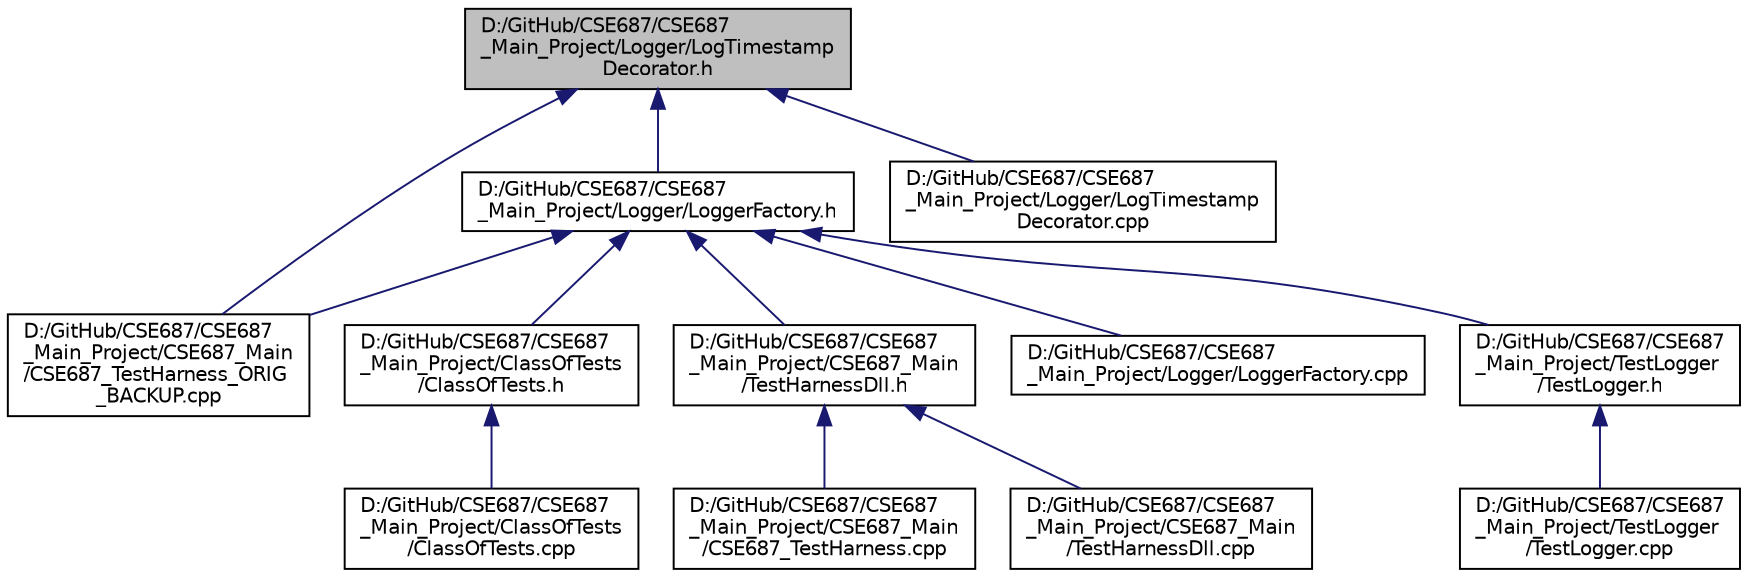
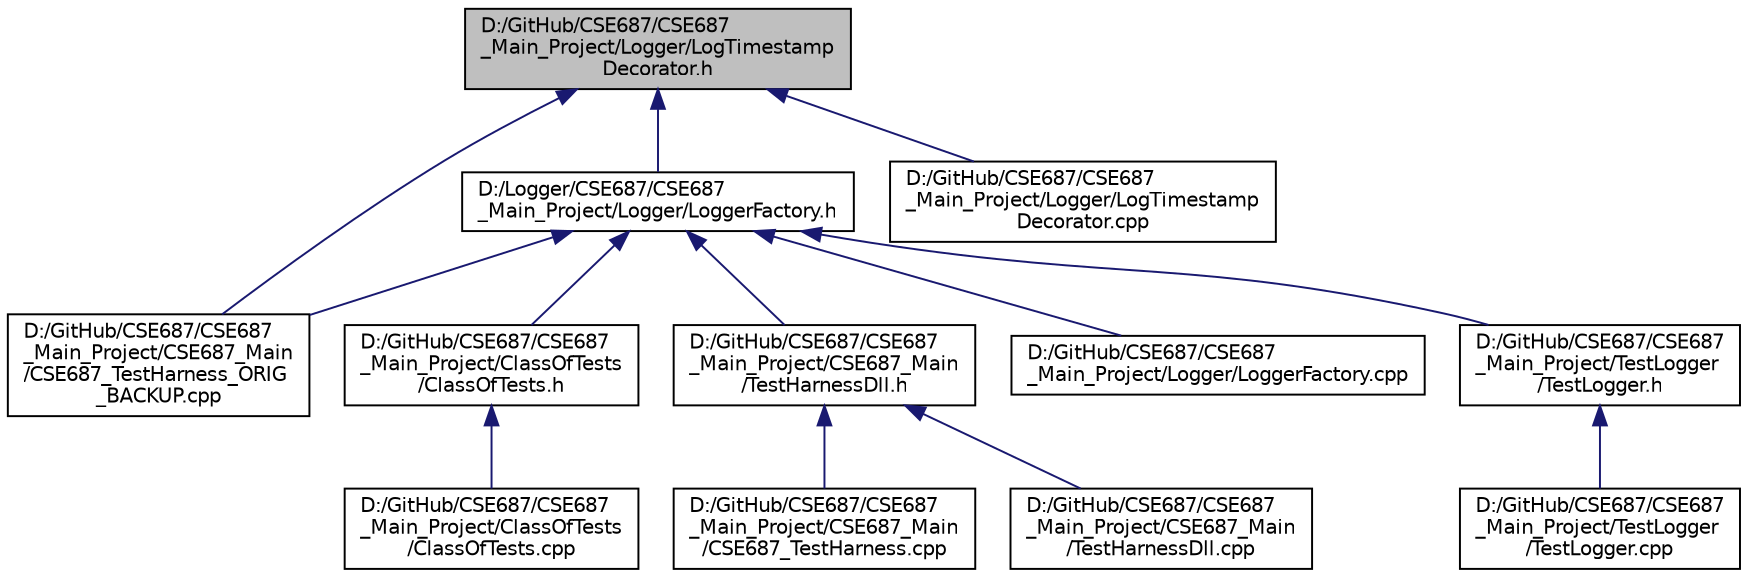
node "D:/GitHub/CSE687/CSE687 _Main_Project/Logger/LoggerFactory.h": label "D:/GitHub/CSE687/CSE687 _Main_Project/Logger/LoggerFactory.h" -> "D:/Logger/CSE687/CSE687 _Main_Project/Logger/LoggerFactory.h"
